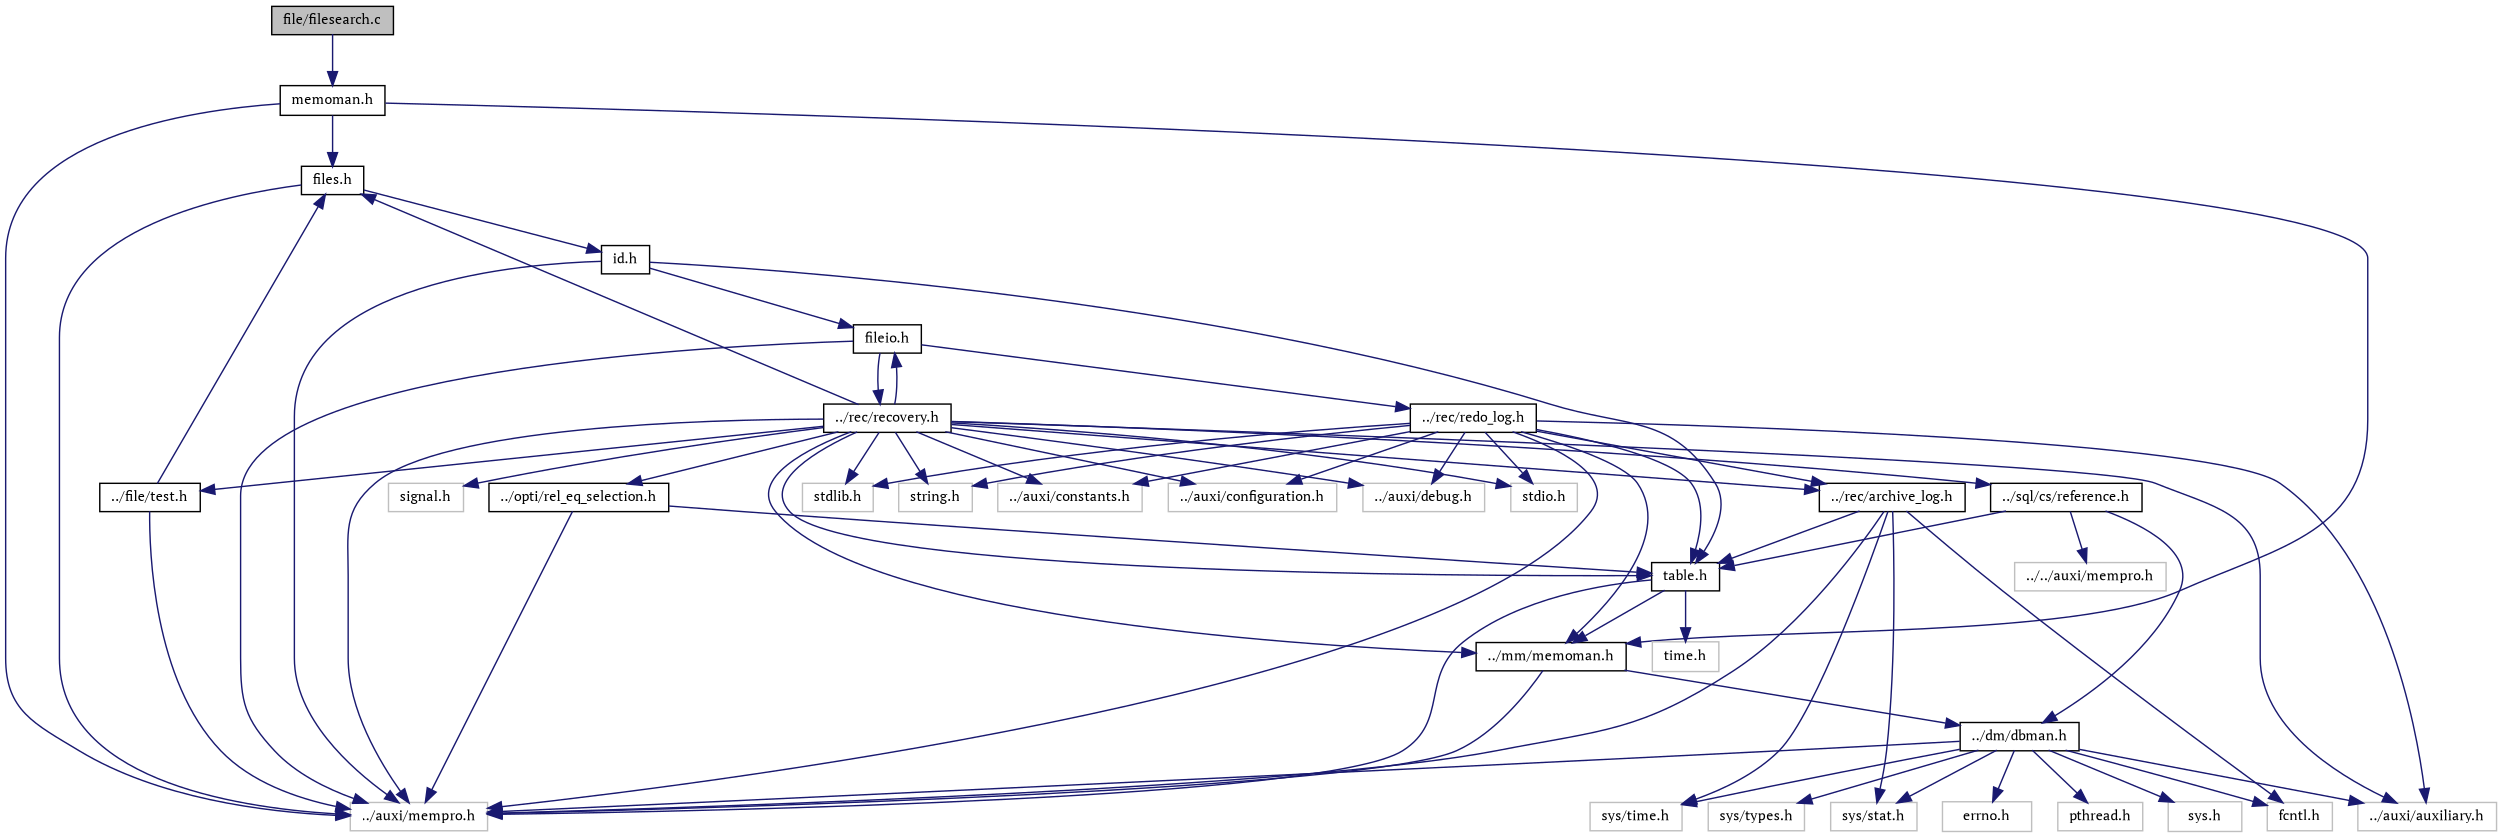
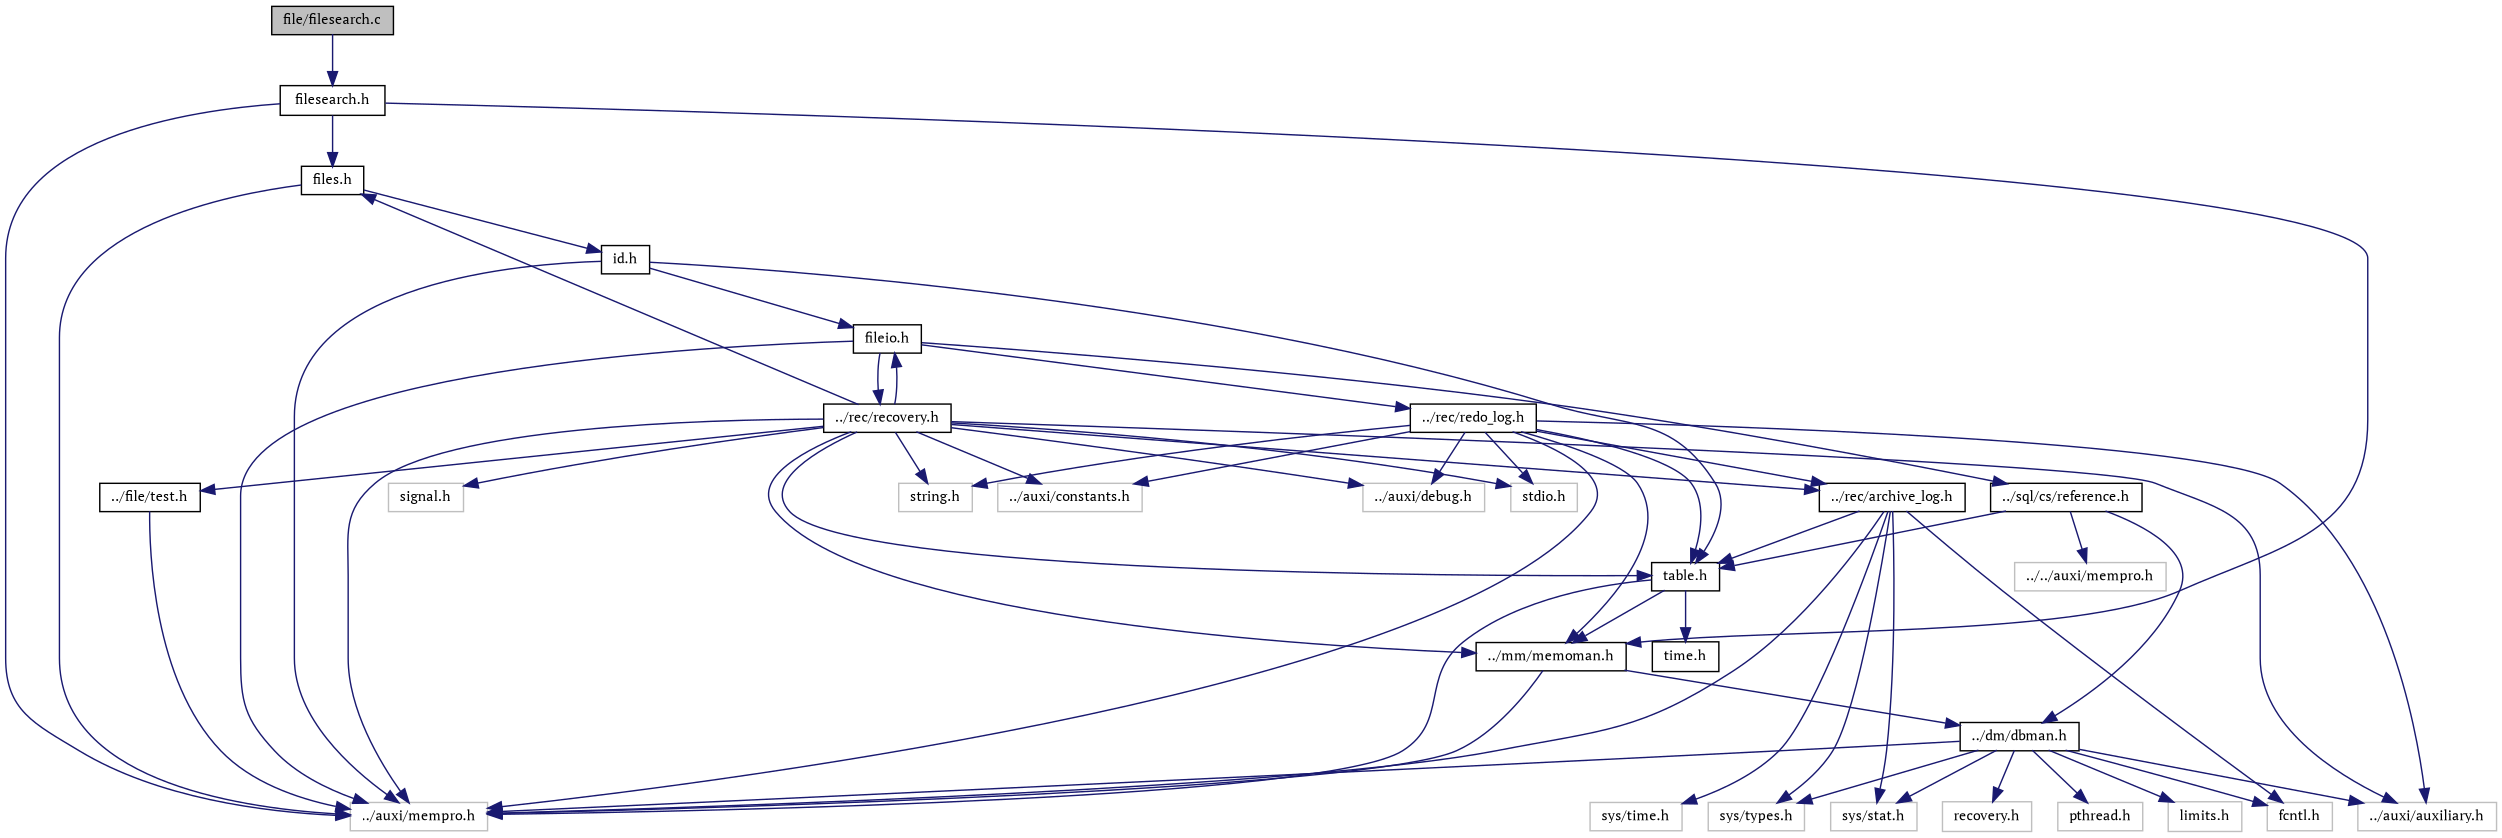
node "memoman.h": label "memoman.h" -> "filesearch.h"
edge "../file/test.h" -> "files.h": removed
edge "../rec/recovery.h" -> "../sql/cs/reference.h": now "fileio.h" -> "../sql/cs/reference.h"
node "../opti/rel_eq_selection.h": removed
node "stdlib.h": removed
node "../auxi/configuration.h": removed
node "time.h": color grey75 -> black
edge "../rec/archive_log.h" -> "sys/types.h": added
edge "../dm/dbman.h" -> "sys/time.h": removed
node "errno.h": label "errno.h" -> "recovery.h"
node "sys.h": label "sys.h" -> "limits.h"
